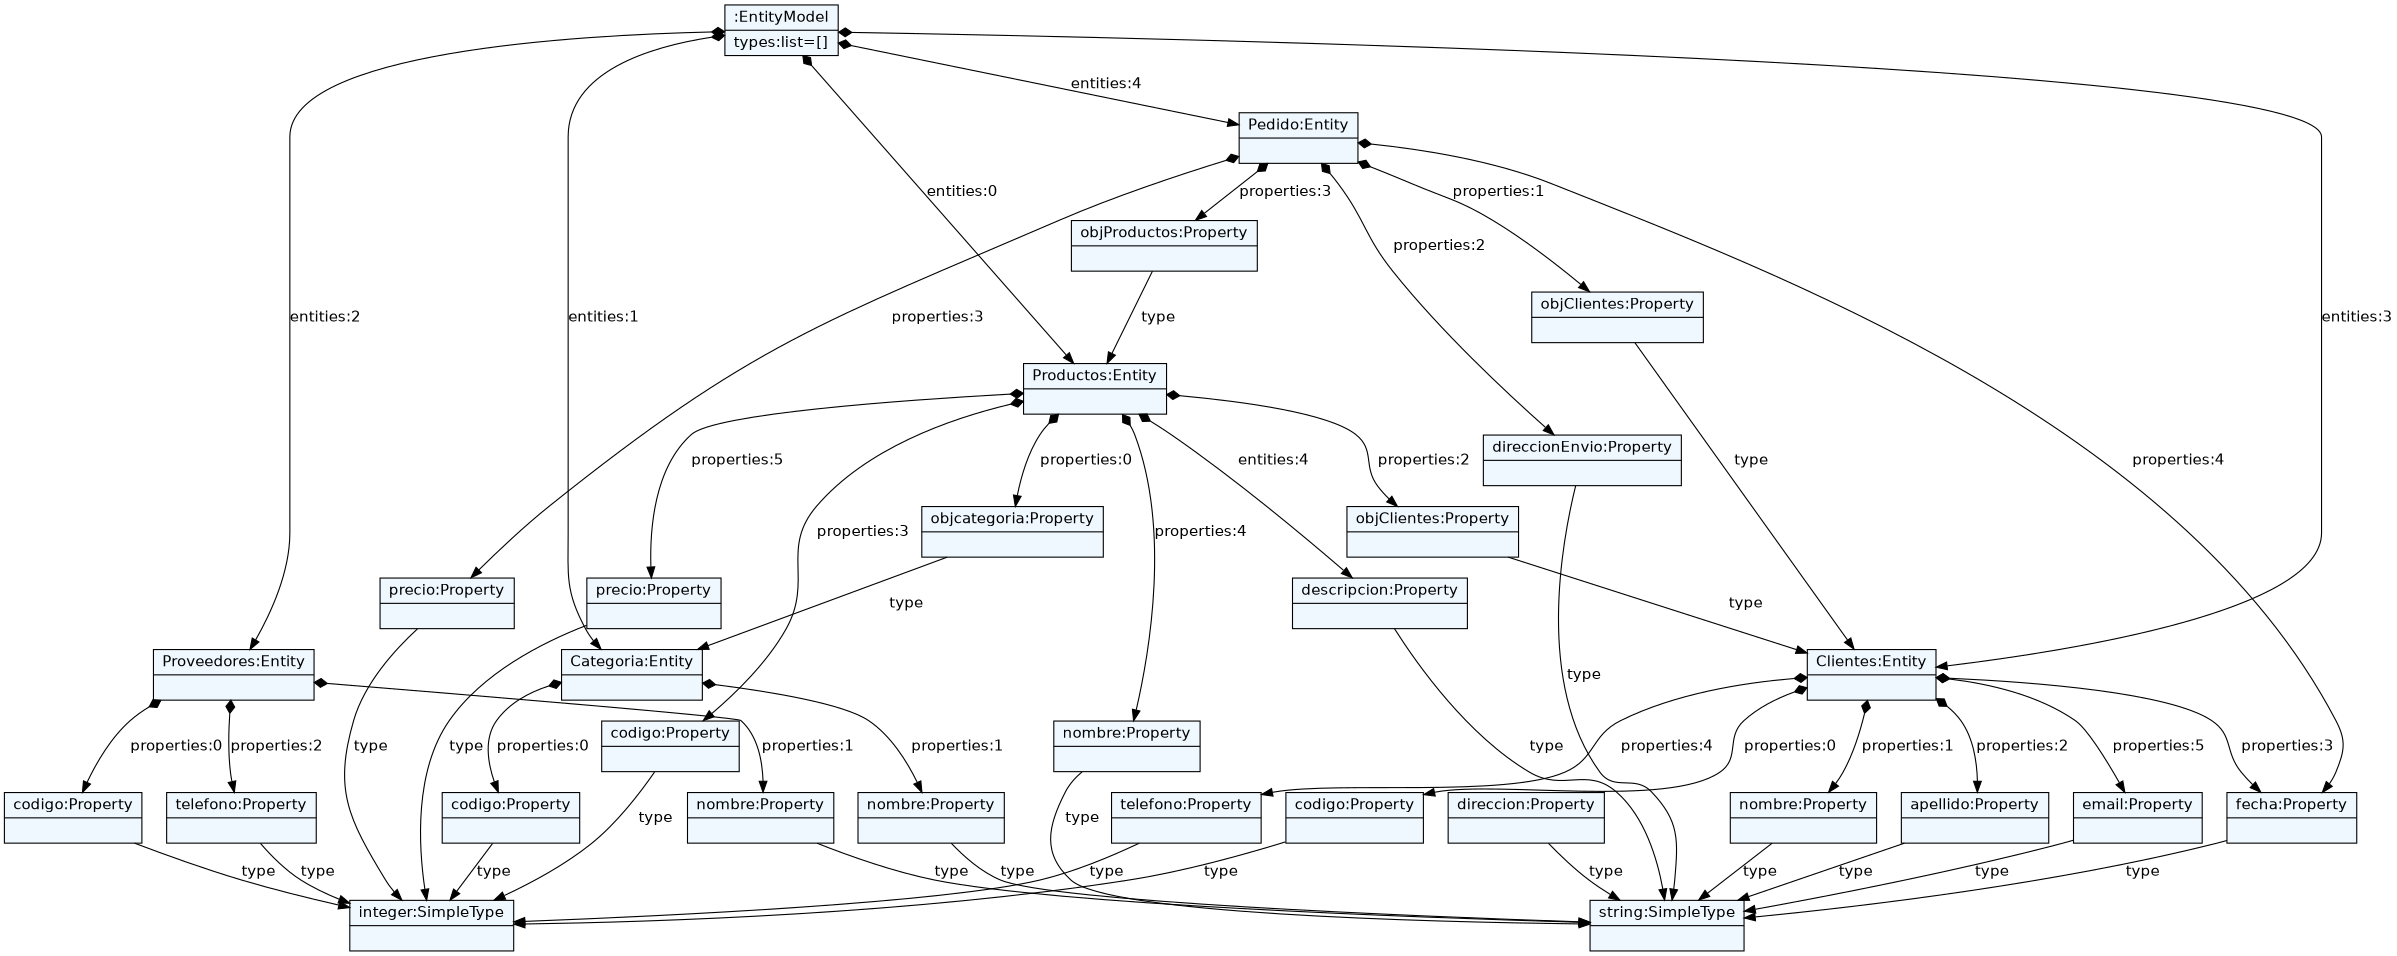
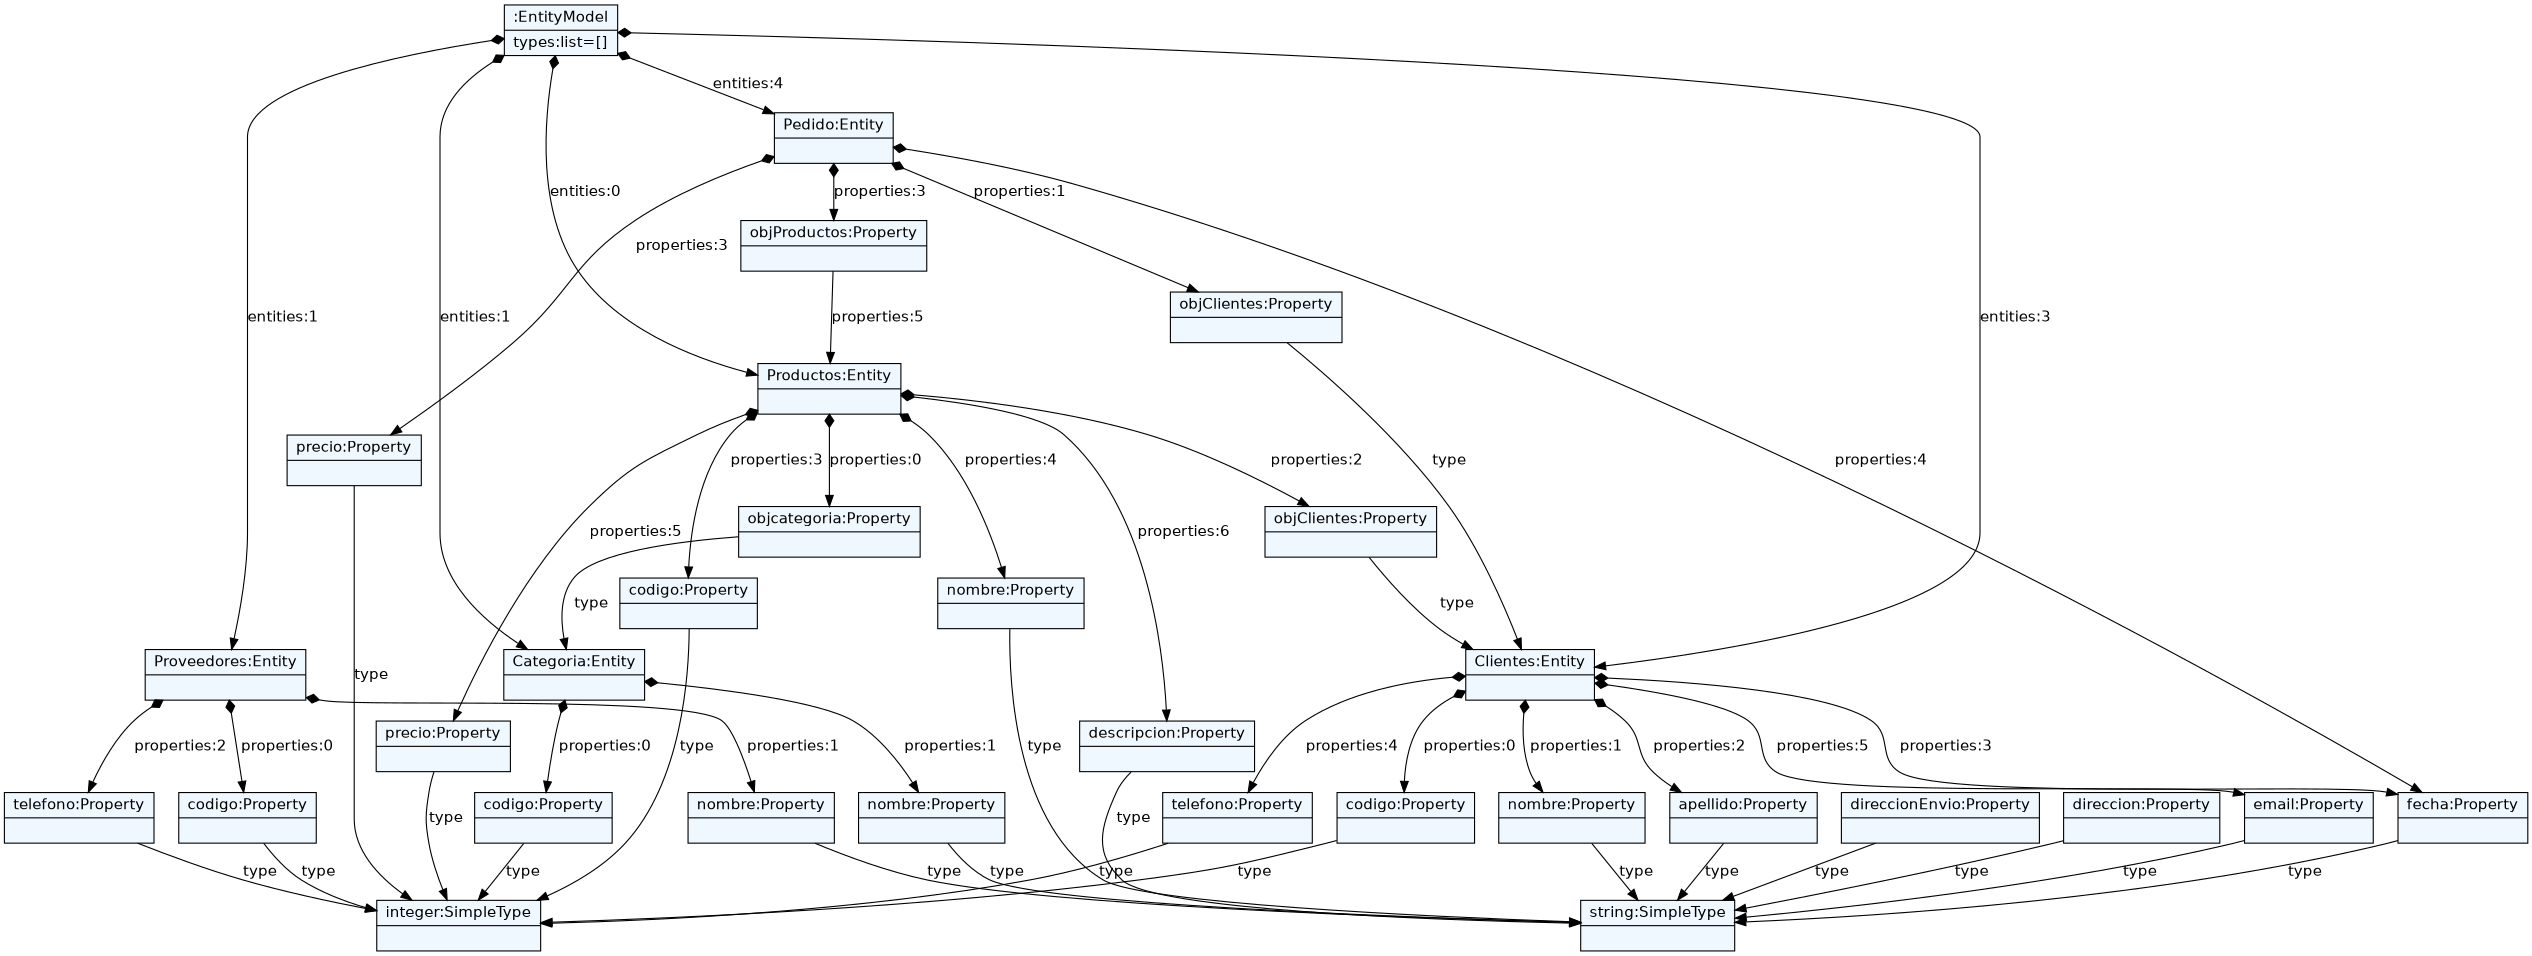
edge "Pedido:Entity" -- "direccionEnvio:Property": removed, label "properties:2"
edge ":EntityModel" -- "Proveedores:Entity": label "entities:2" -> "entities:1"
edge "objProductos:Property" -- "Productos:Entity": label "type" -> "properties:5"
edge "Productos:Entity" -- "descripcion:Property": label "entities:4" -> "properties:6"
